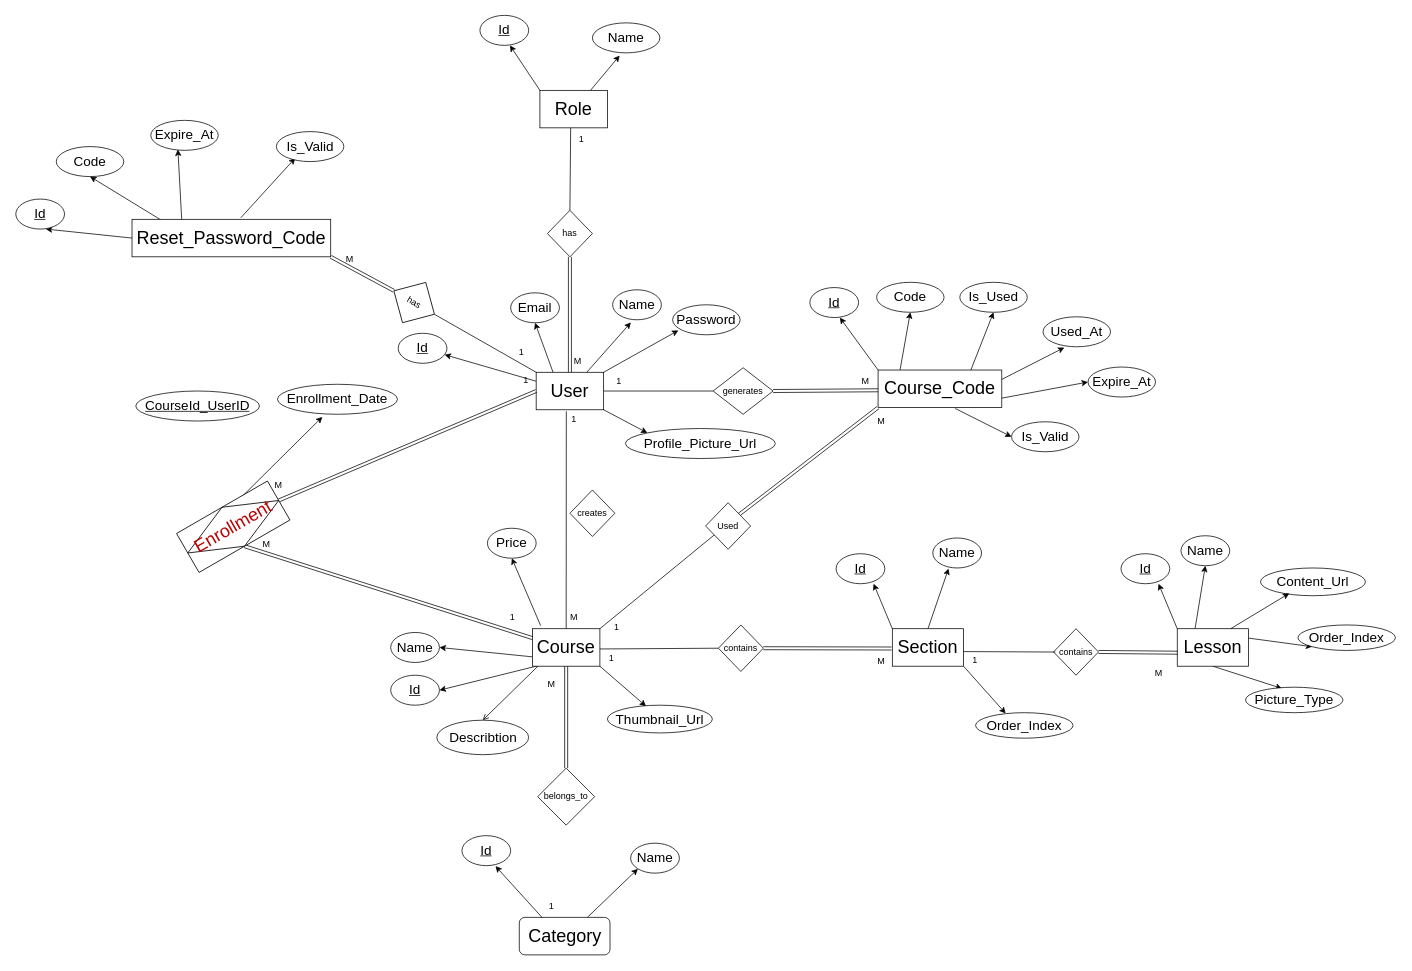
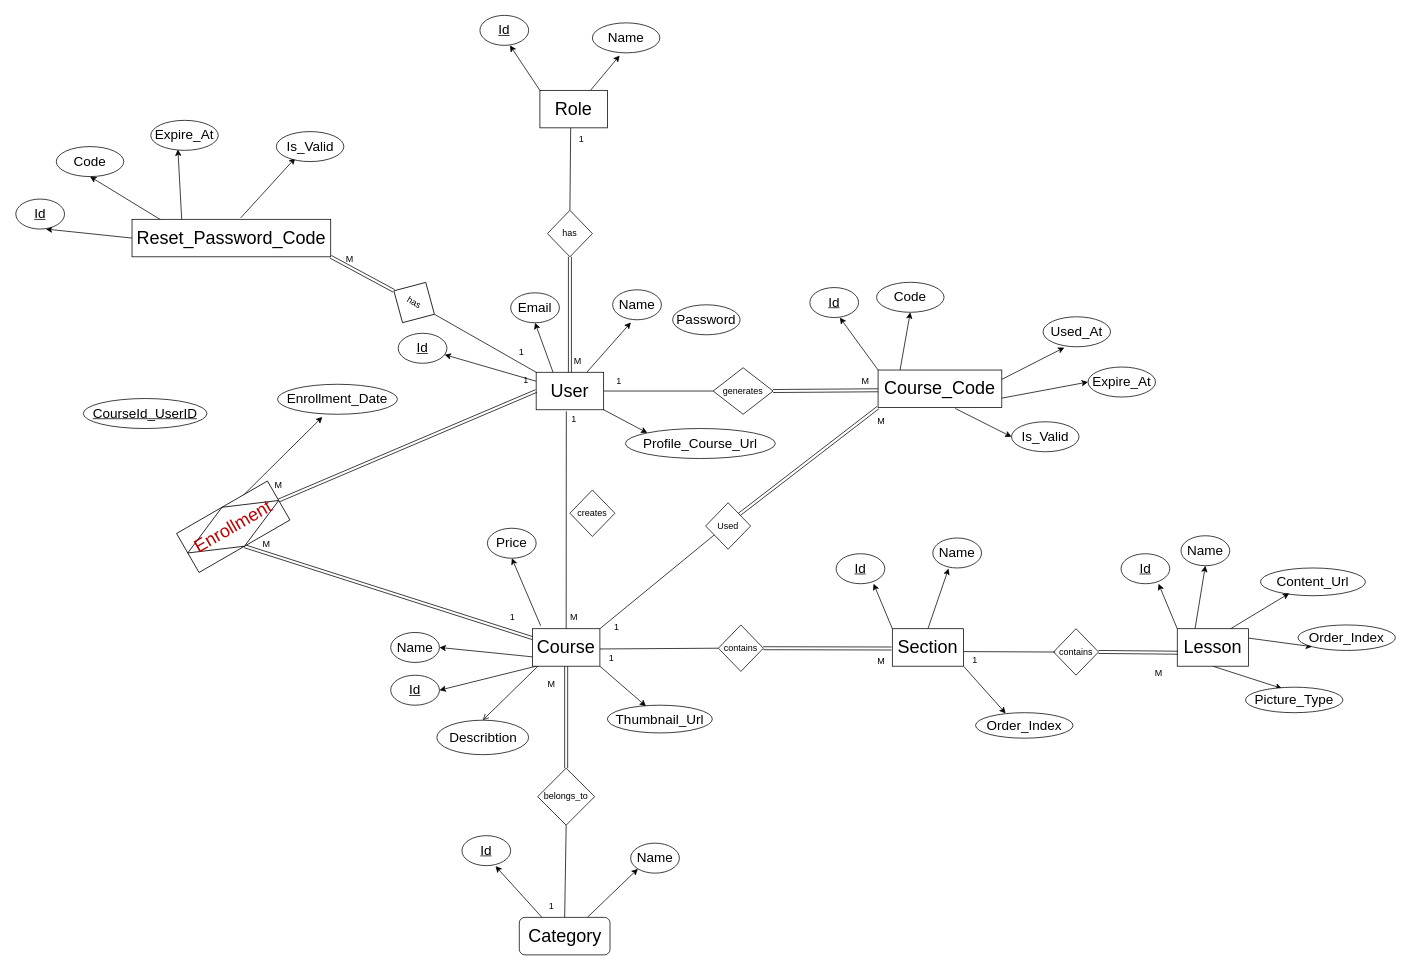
node "Is_Used": removed
edge "Course_Code" -> "Is_Used": removed
edge "User" -> "Password": removed
node "CourseId_UserID": moved (197, 406) -> (145, 414)
node "Profile_Picture_Url": label "Profile_Picture_Url" -> "Profile_Course_Url"
edge "belongs_to" -- "Category": added
